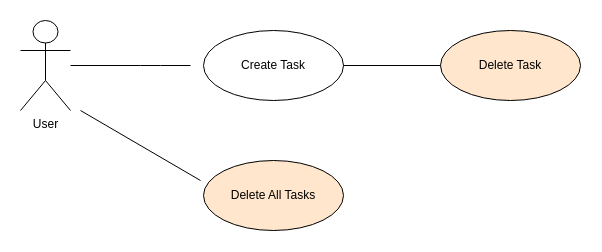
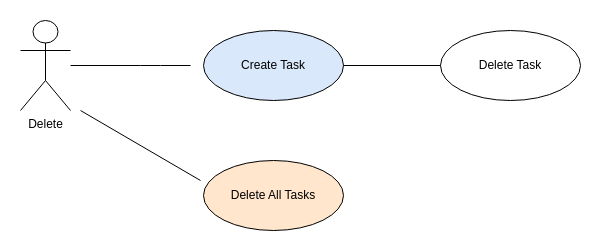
node "Create Task": fillcolor #ffffff -> #dae8fc
node "Delete Task": fillcolor #ffe6cc -> #ffffff
node "User": label "User" -> "Delete"
